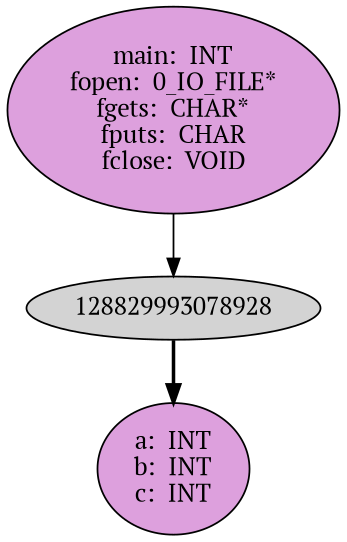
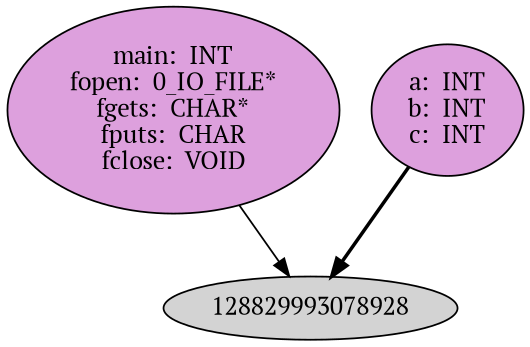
edge "128829993078928" -> "a:  INT b:  INT c:  INT": reversed
